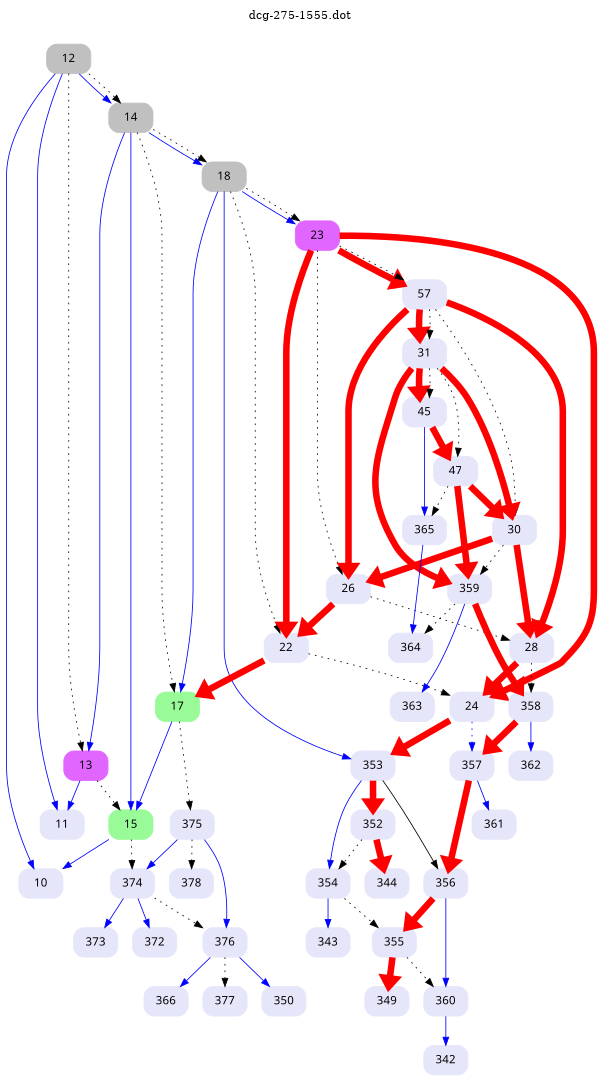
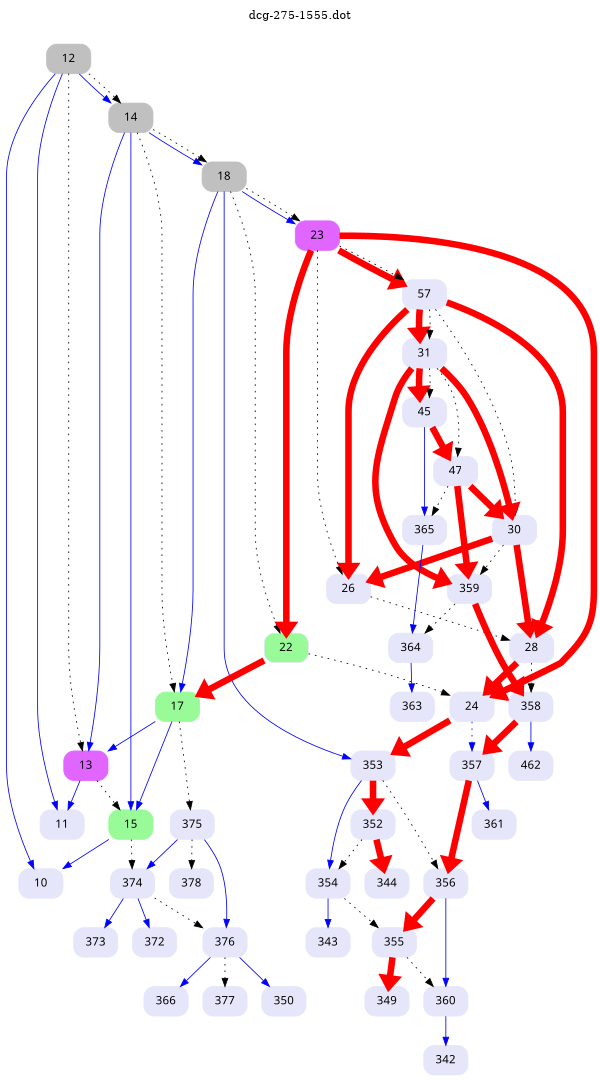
edge "26" -> "22": removed
edge "359" -> "363": now "364" -> "363"
node "22": fillcolor lavender -> palegreen
edge "17" -> "13": added
node "362": label "362" -> "462"
edge "353" -> "356": style solid -> dotted
